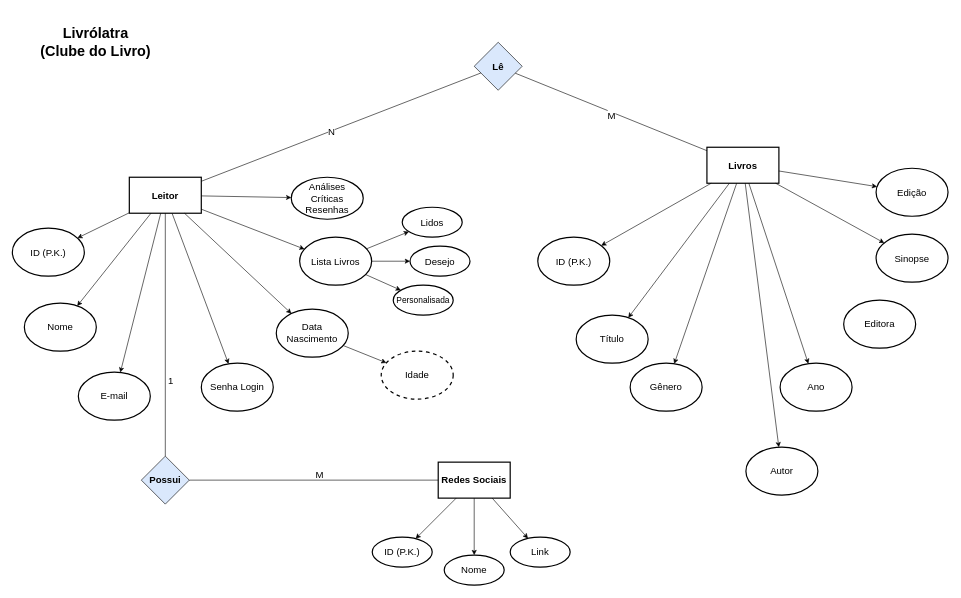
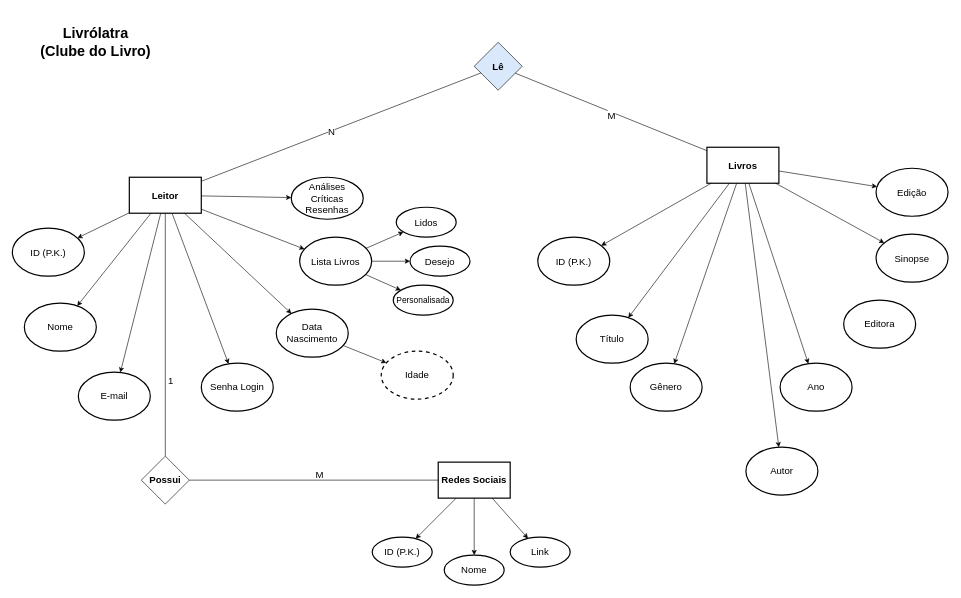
node "Lidos": moved (432, 222) -> (426, 222)
node "Possui": fillcolor #dae8fc -> #ffffff
